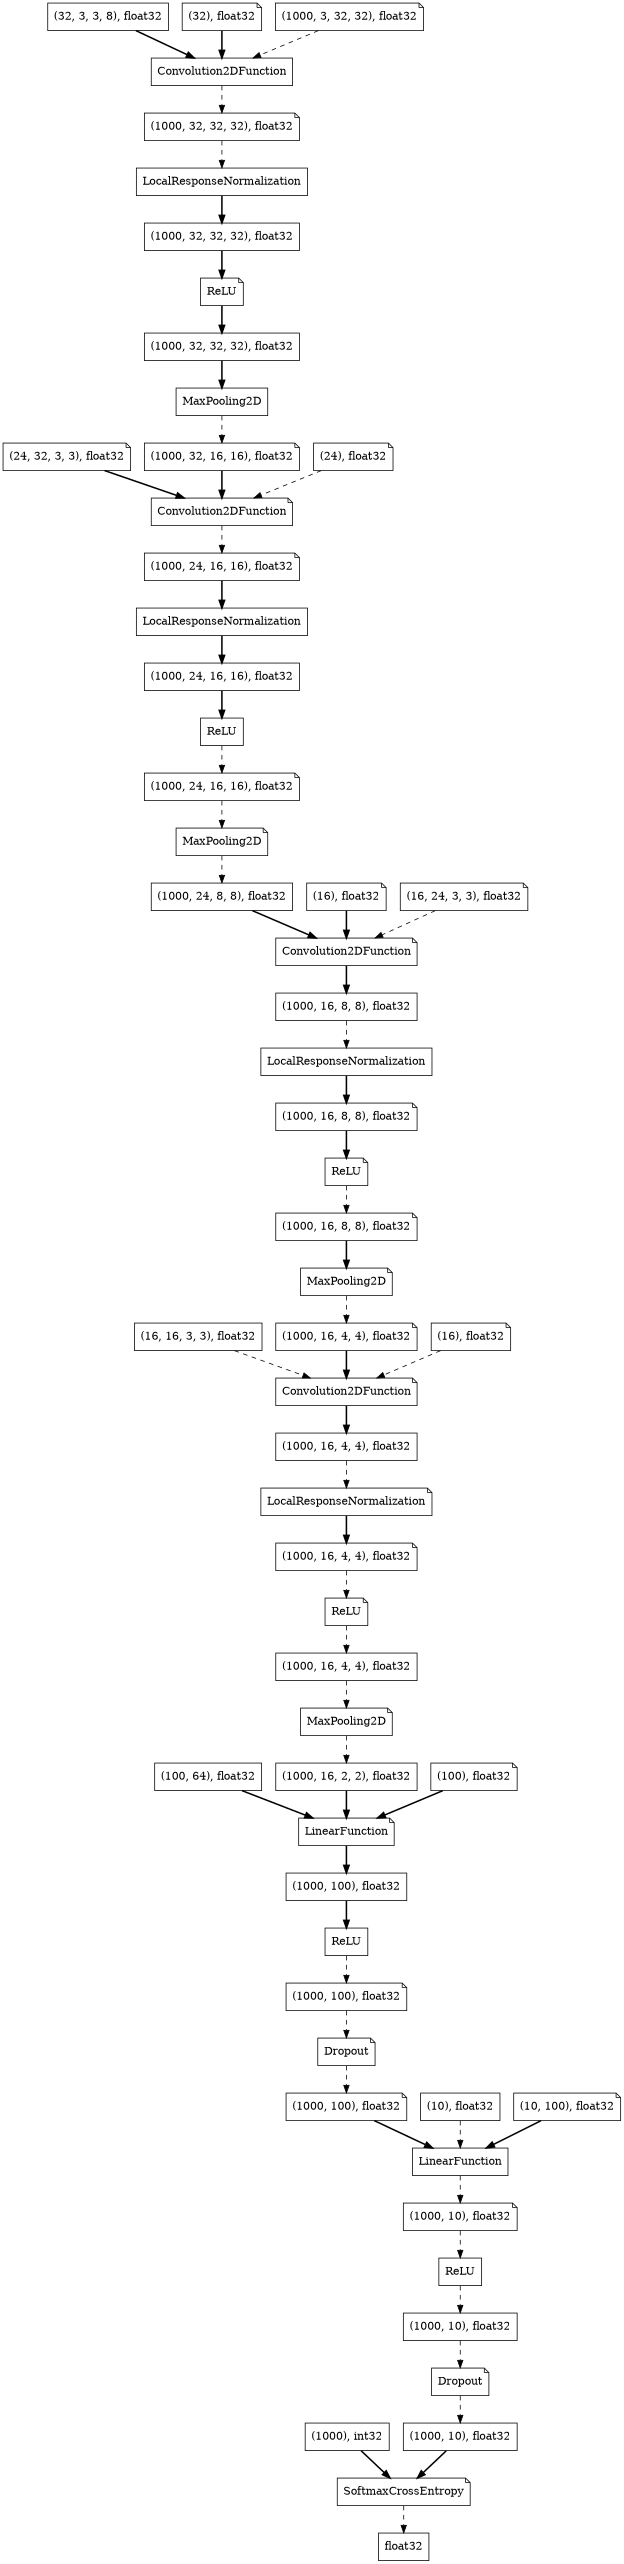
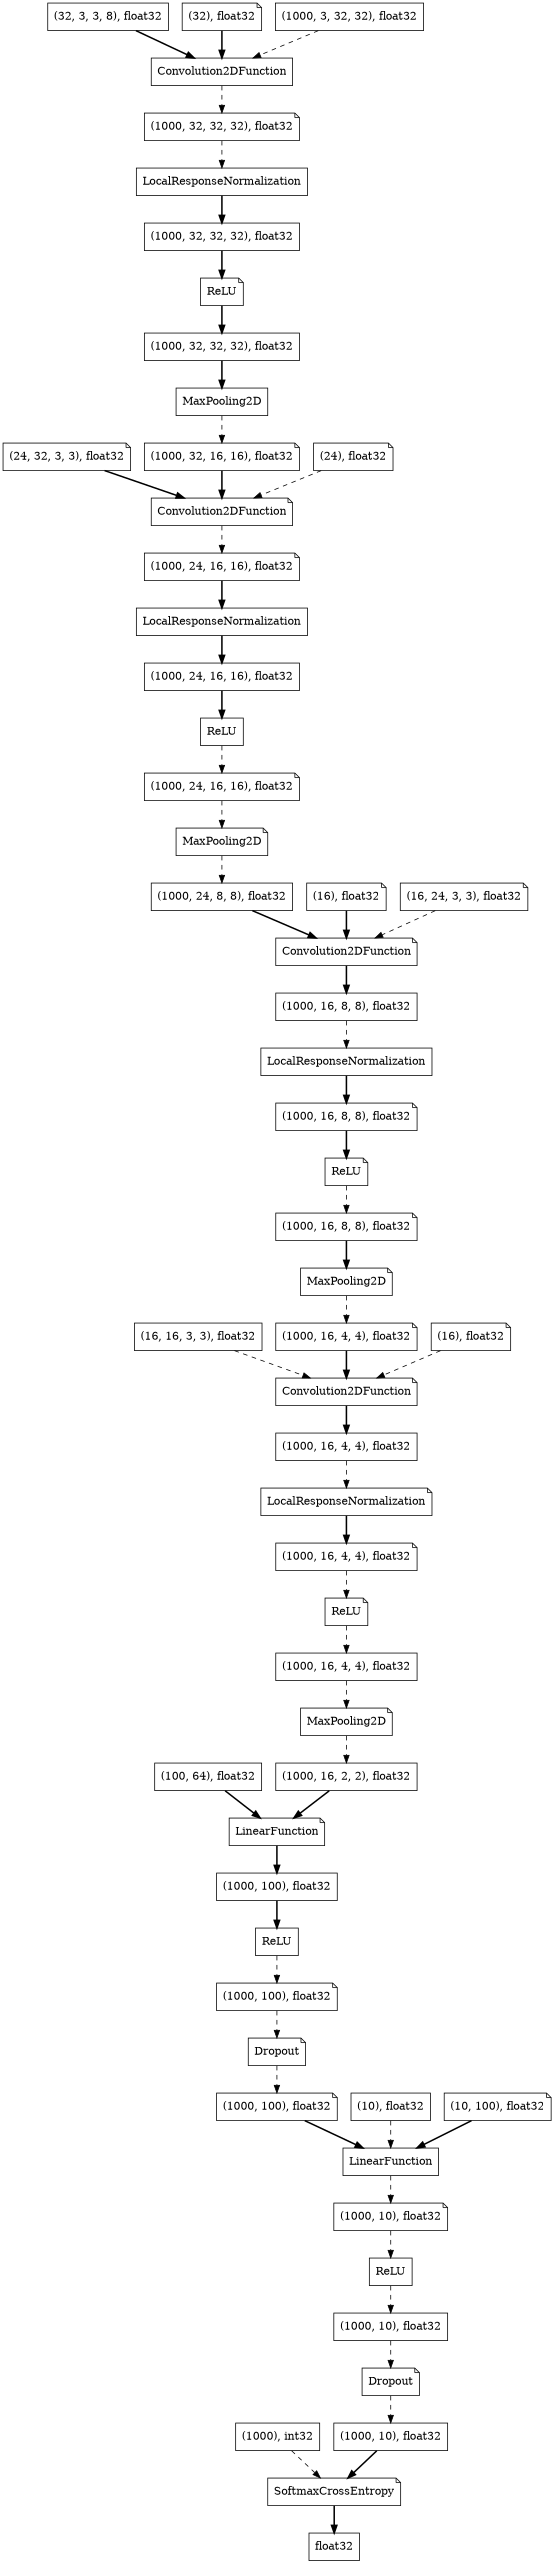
node "(1000, 3, 32, 32), float32": shape note -> box
node "(100), float32": removed
edge "(1000), int32" -> "SoftmaxCrossEntropy": style bold -> dashed
edge "SoftmaxCrossEntropy" -> "float32": style dashed -> bold
